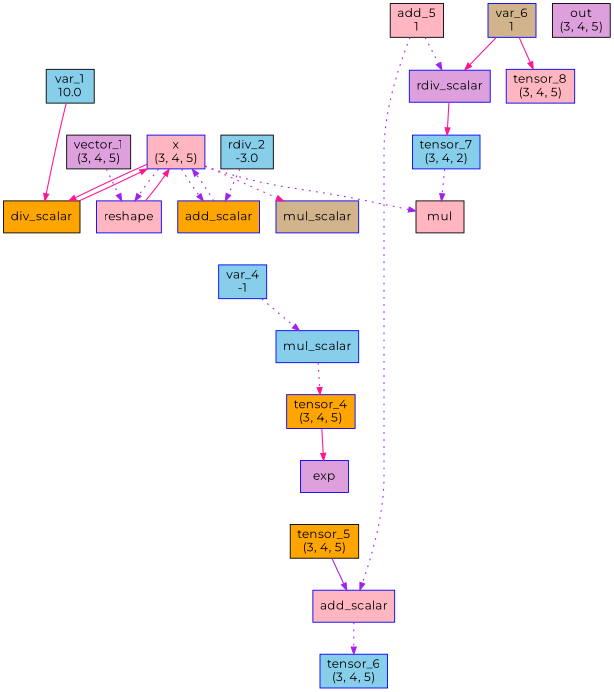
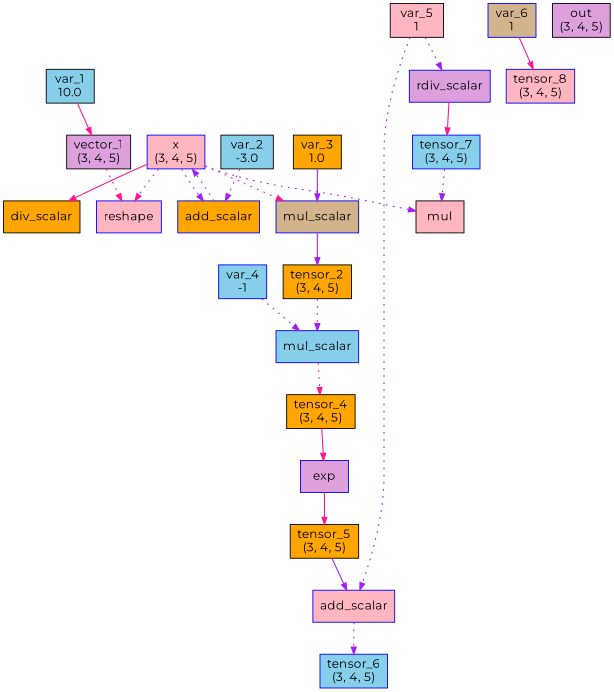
node "add_5 1": label "add_5 1" -> "var_5 1"
edge "var_6 1" -> "rdiv_scalar": removed
edge "var_1 10.0" -> "div_scalar": now "var_1 10.0" -> "vector_1 (3, 4, 5)"
node "rdiv_2 -3.0": label "rdiv_2 -3.0" -> "var_2 -3.0"
node "var_3 1.0": added
node "tensor_7 (3, 4, 2)": label "tensor_7 (3, 4, 2)" -> "tensor_7 (3, 4, 5)"
edge "vector_1 (3, 4, 5)" -> "reshape": color purple -> deeppink
edge "x (3, 4, 5)" -> "reshape": color purple -> deeppink
edge "div_scalar" -> "x (3, 4, 5)": removed
edge "reshape" -> "x (3, 4, 5)": removed
node "tensor_2 (3, 4, 5)": added
node "tensor_4 (3, 4, 5)": color blue -> black
edge "exp" -> "tensor_5 (3, 4, 5)": added
